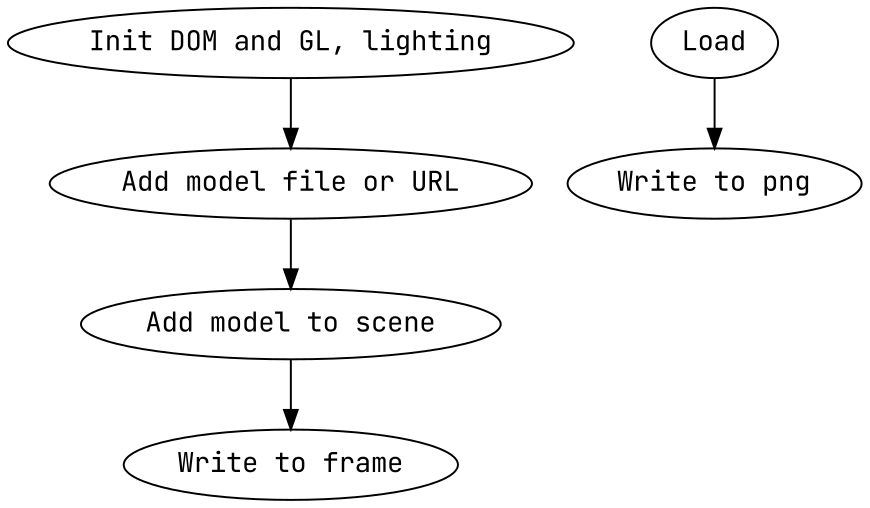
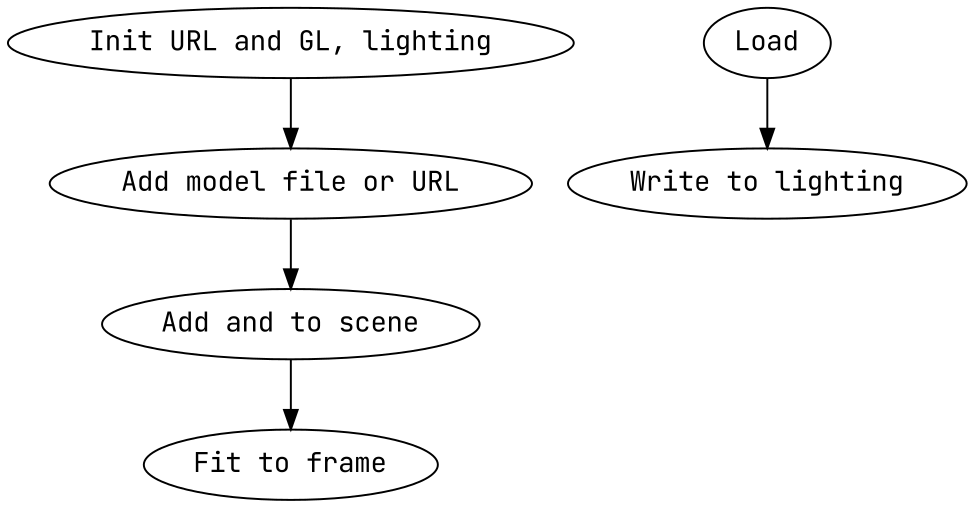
node "Init DOM and GL, lighting": label "Init DOM and GL, lighting" -> "Init URL and GL, lighting"
node "Write to png": label "Write to png" -> "Write to lighting"
node "Add model to scene": label "Add model to scene" -> "Add and to scene"
node "Write to frame": label "Write to frame" -> "Fit to frame"
